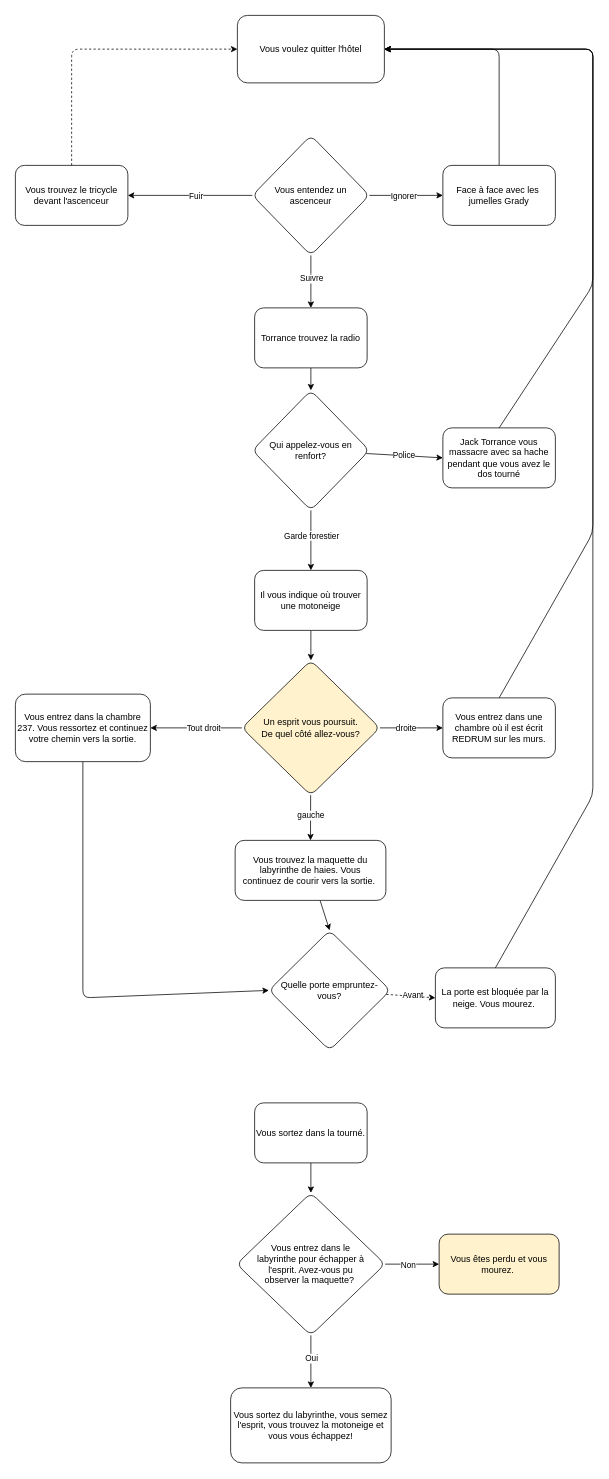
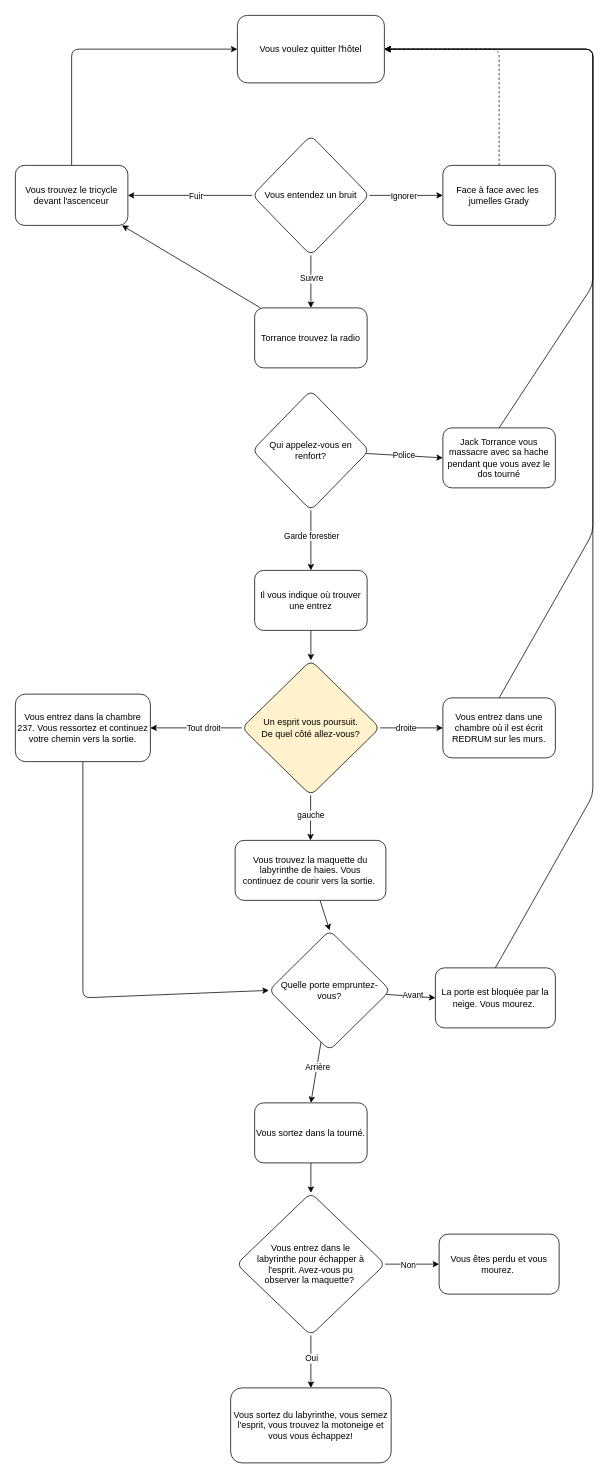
edge "Vous trouvez le tricycle devant l'ascenceur" -> "Vous voulez quitter l'hôtel": style dashed -> solid
edge "Face à face avec les jumelles Grady" -> "Vous voulez quitter l'hôtel": style solid -> dashed
node "Vous entendez un ascenceur": label "Vous entendez un ascenceur" -> "Vous entendez un bruit"
edge "Torrance trouvez la radio" -> "Qui appelez-vous en renfort?": now "Torrance trouvez la radio" -> "Vous trouvez le tricycle devant l'ascenceur"
node "Il vous indique où trouver une motoneige": label "Il vous indique où trouver une motoneige" -> "Il vous indique où trouver une entrez"
edge "Quelle porte empruntez-vous?" -> "La porte est bloquée par la neige. Vous mourez.": style dashed -> solid
edge "Quelle porte empruntez-vous?" -> "Vous sortez dans la tourné.": added, label "Arrière"
node "Vous êtes perdu et vous mourez.": fillcolor #fff2cc -> #ffffff
